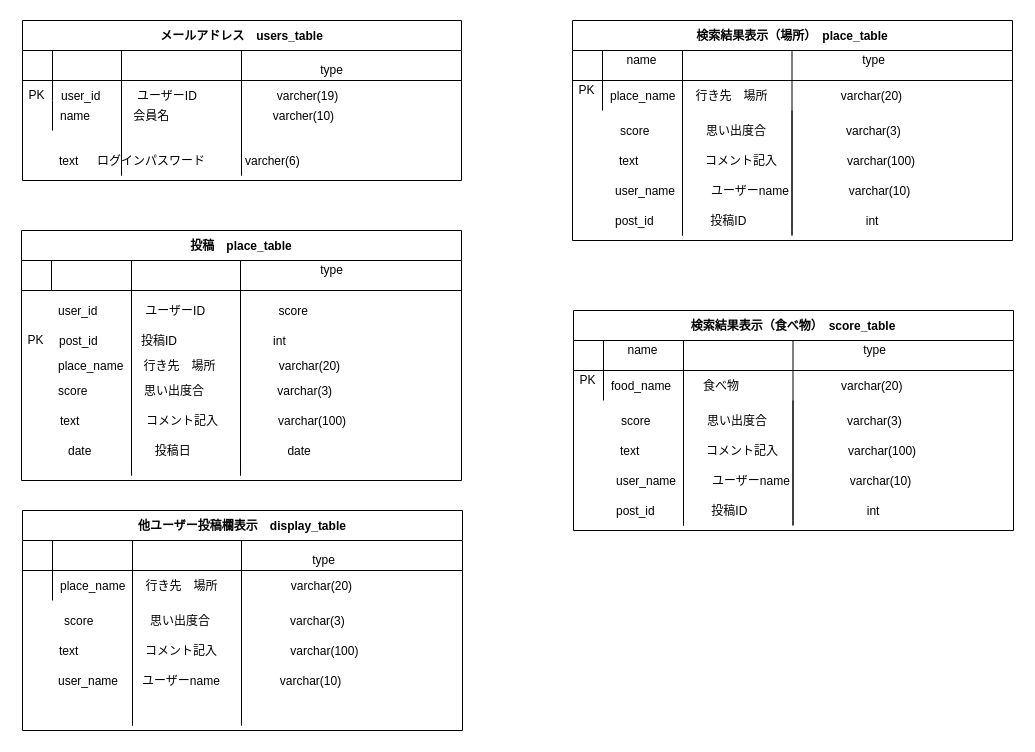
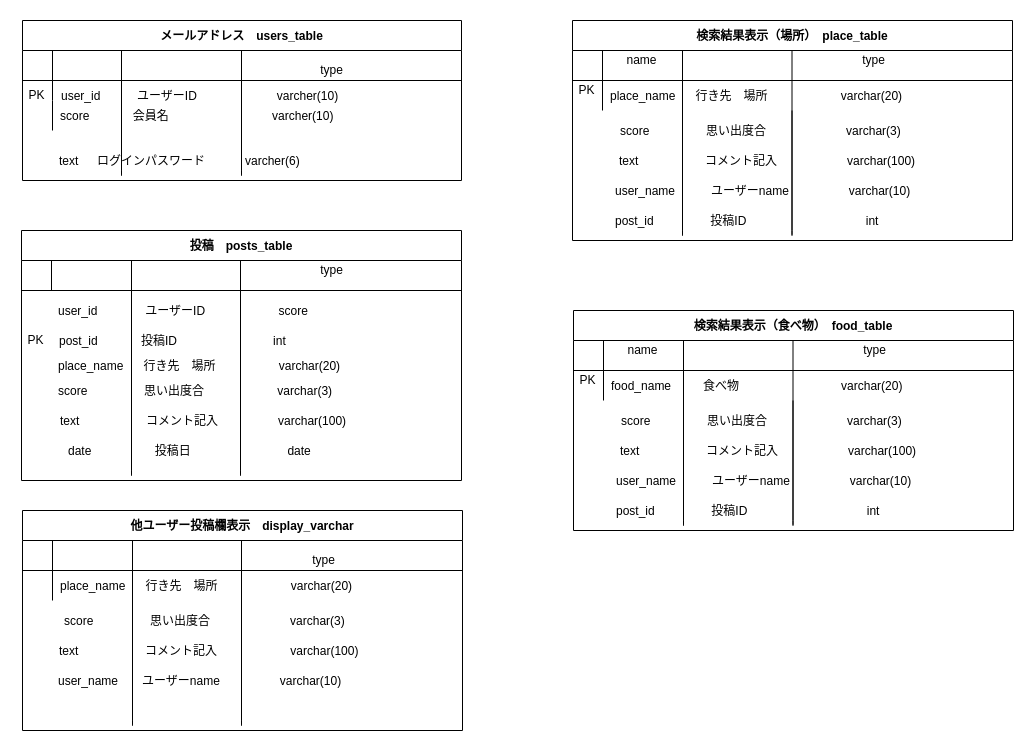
node "user_id ユーザーID varcher(19)": label "user_id ユーザーID varcher(19)" -> "user_id ユーザーID varcher(10)"
node "name 会員名 varcher(10)": label "name 会員名 varcher(10)" -> "score 会員名 varcher(10)"
node "投稿 place_table": label "投稿 place_table" -> "投稿 posts_table"
node "検索結果表示（食べ物） score_table": label "検索結果表示（食べ物） score_table" -> "検索結果表示（食べ物） food_table"
node "他ユーザー投稿欄表示 display_table": label "他ユーザー投稿欄表示 display_table" -> "他ユーザー投稿欄表示 display_varchar"
